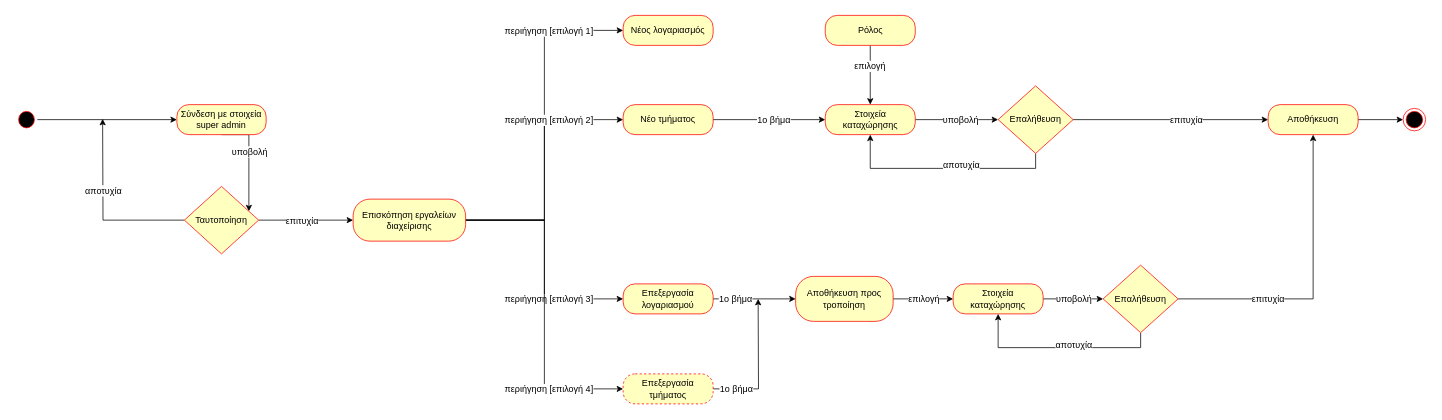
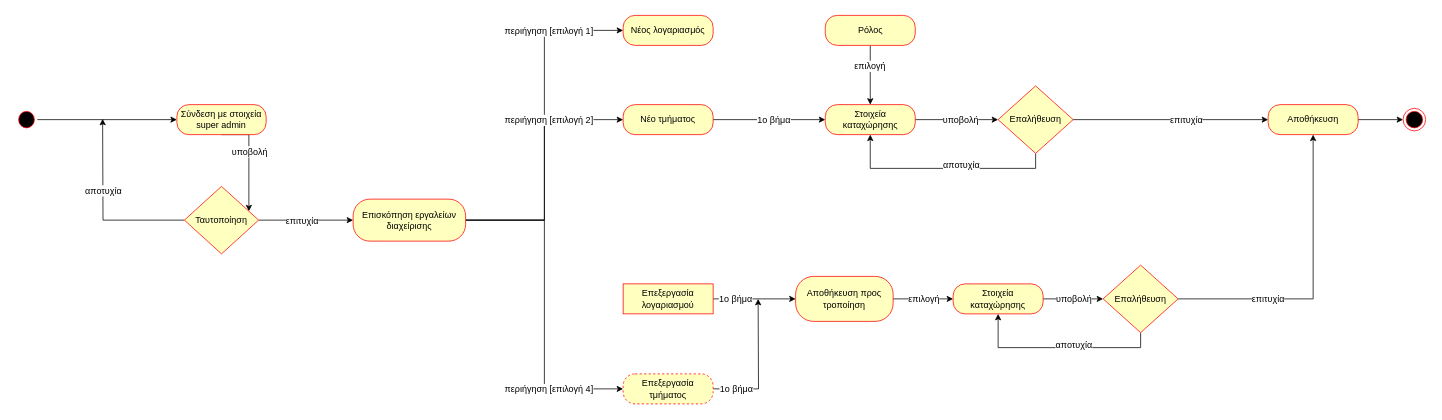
edge "Επισκόπηση εργαλείων διαχείρισης" -> "Επεξεργασία λογαριασμού": removed, label "περιήγηση [επιλογή 3]"
node "Επεξεργασία λογαριασμού": shape rounded rectangle -> rectangle
